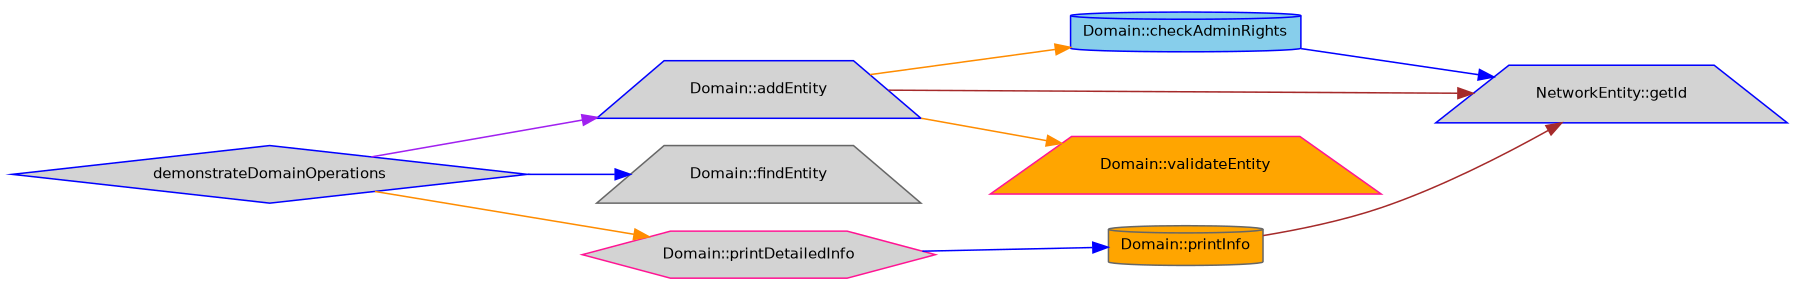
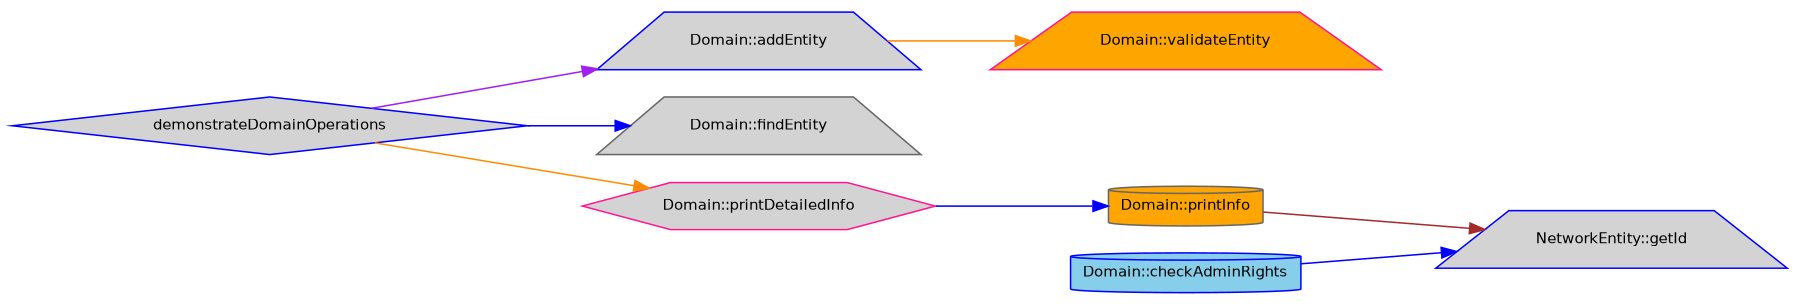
edge "Domain::addEntity" -> "Domain::checkAdminRights": removed
edge "Domain::addEntity" -> "NetworkEntity::getId": removed
